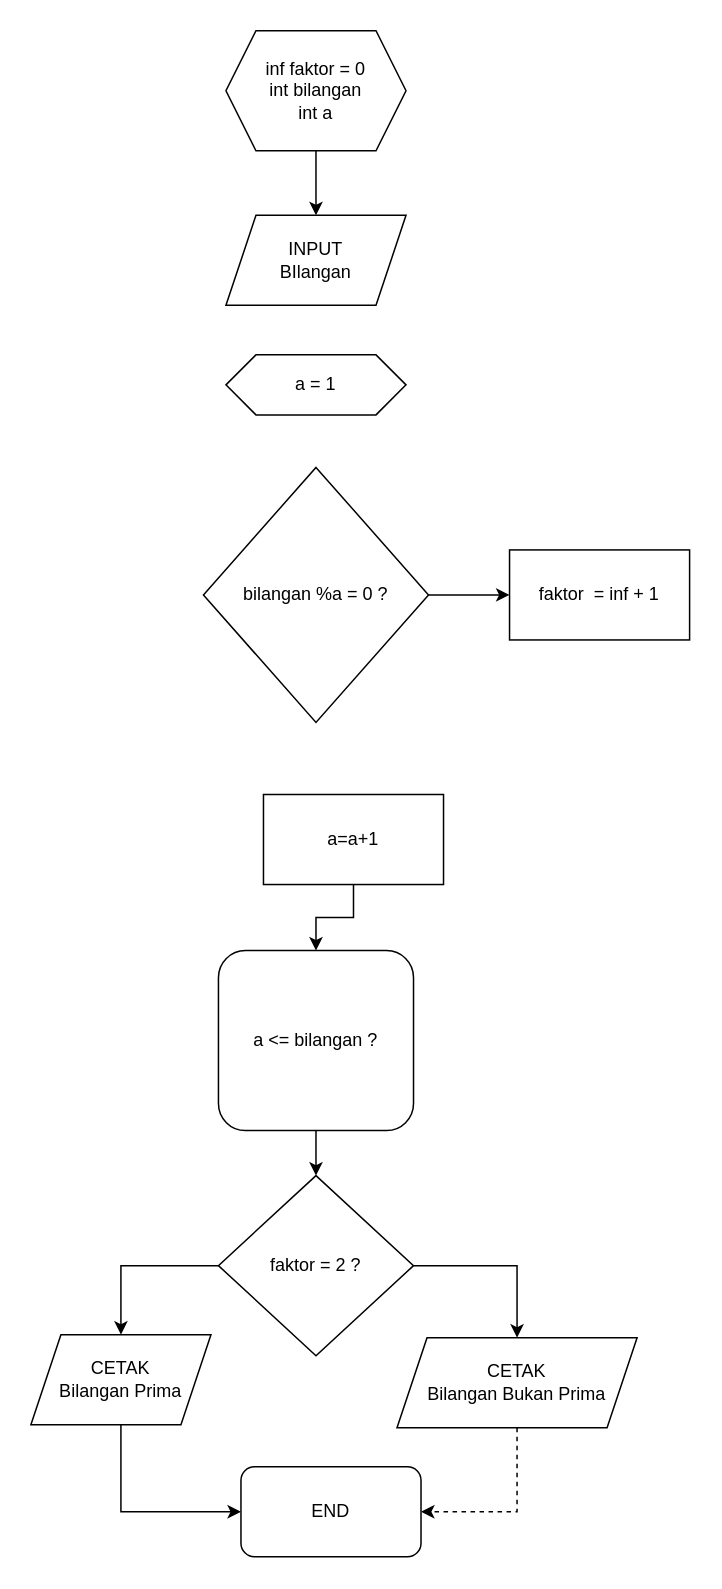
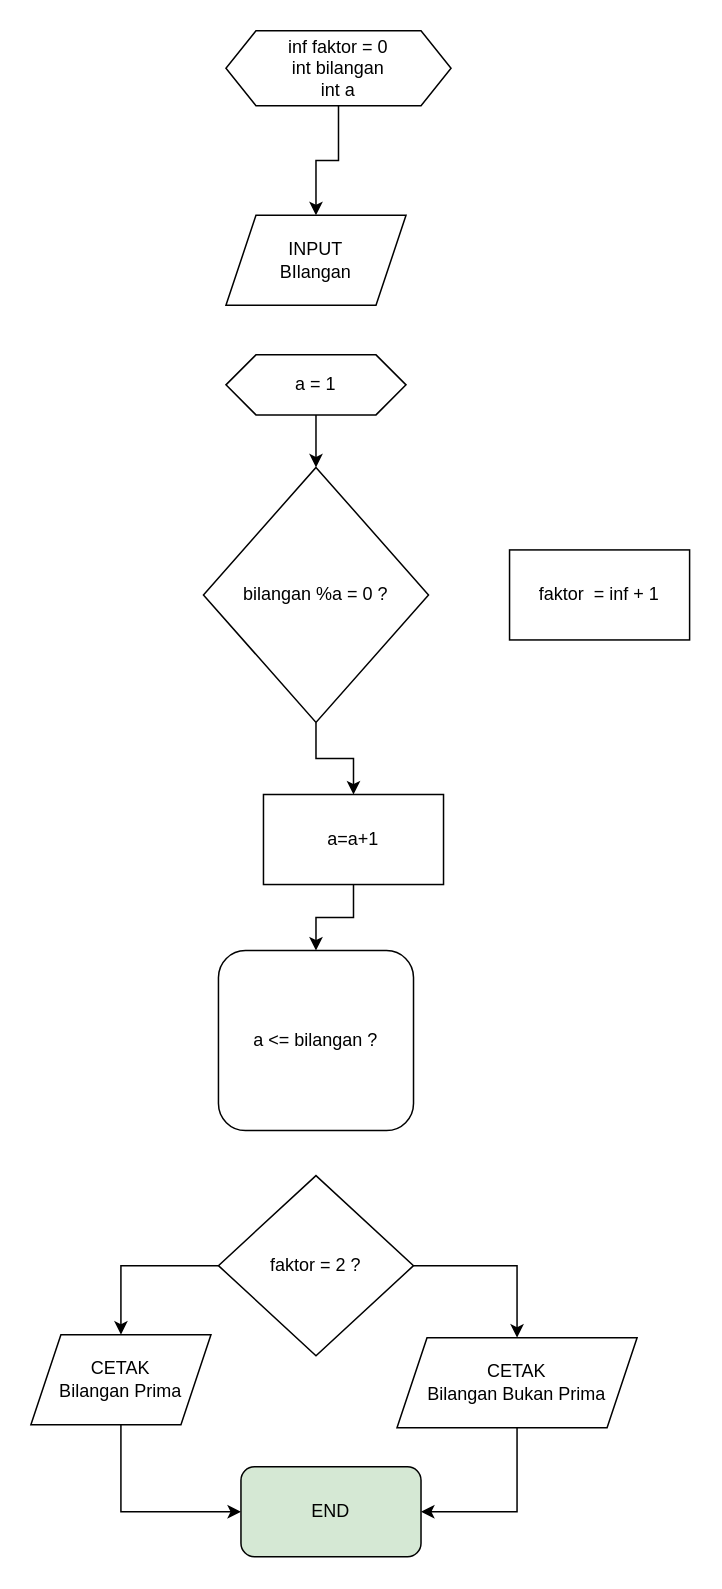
node "inf faktor = 0 int bilangan int a": size 180x120 -> 225x75
edge "a = 1" -> "bilangan %a = 0 ?": added
edge "bilangan %a = 0 ?" -> "faktor = inf + 1": removed
edge "bilangan %a = 0 ?" -> "a=a+1": added
edge "a <= bilangan ?" -> "faktor = 2 ?": removed
node "END": fillcolor #ffffff -> #d5e8d4
edge "CETAK Bilangan Bukan Prima" -> "END": style dashed -> solid
